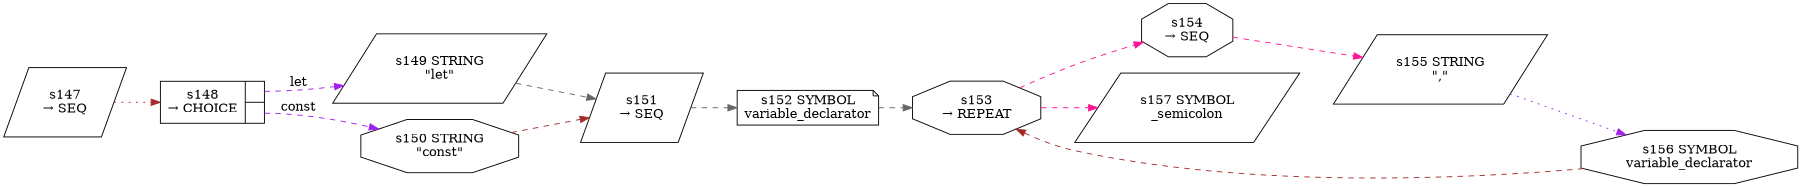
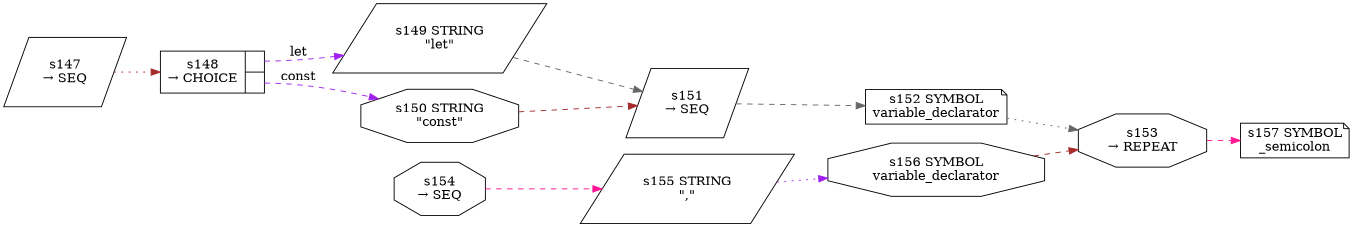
edge "s153 → REPEAT" -> "s154 → SEQ": removed
edge "s152 SYMBOL variable_declarator" -> "s153 → REPEAT": style dashed -> dotted
node "s157 SYMBOL _semicolon": shape parallelogram -> note
